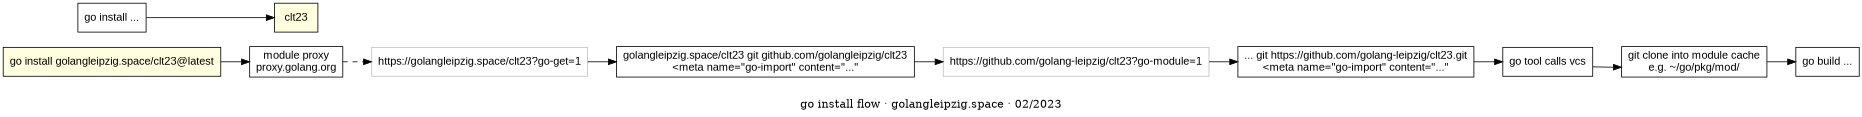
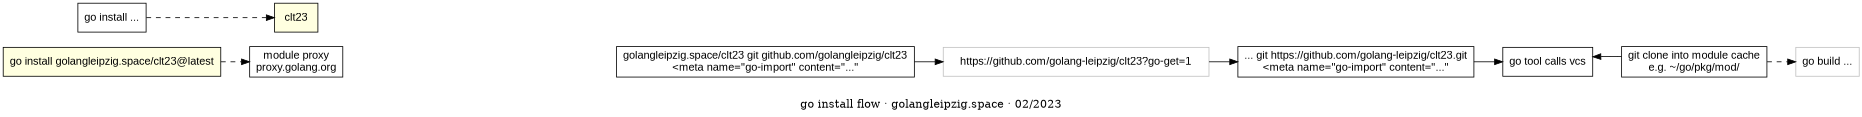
edge "go install ..." -> "clt23": style solid -> dashed
edge "go install golangleipzig.space/clt23@latest" -> "module proxy proxy.golang.org": style solid -> dashed
node "https://golangleipzig.space/clt23?go-get=1": removed
node "https://github.com/golang-leipzig/clt23?go-module=1": label "https://github.com/golang-leipzig/clt23?go-module=1" -> "https://github.com/golang-leipzig/clt23?go-get=1"
edge "git clone into module cache e.g. ~/go/pkg/mod/" -> "go build ...": style solid -> dashed
node "go build ...": color black -> gray
edge "go tool calls vcs" -> "git clone into module cache e.g. ~/go/pkg/mod/": reversed
